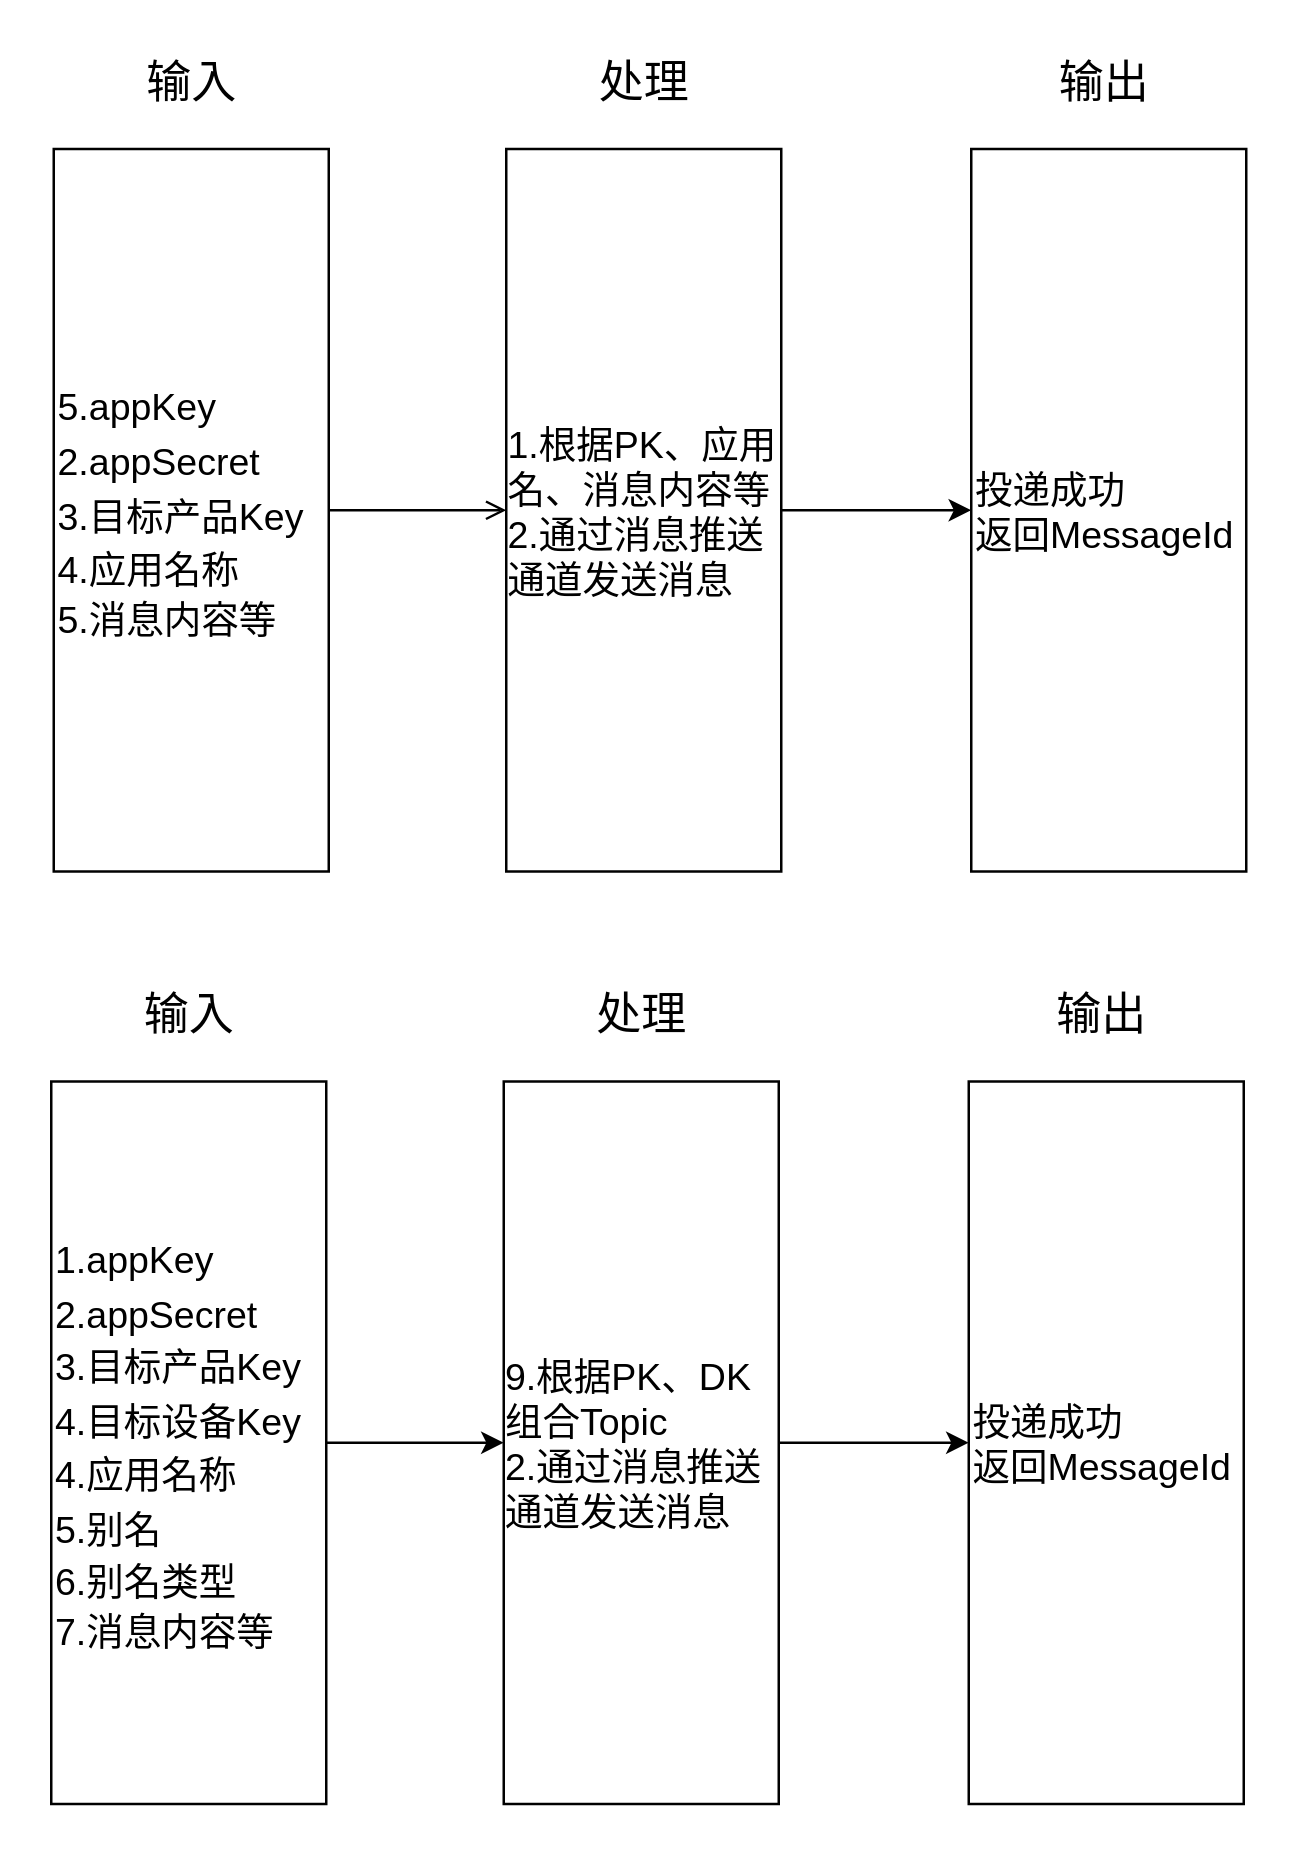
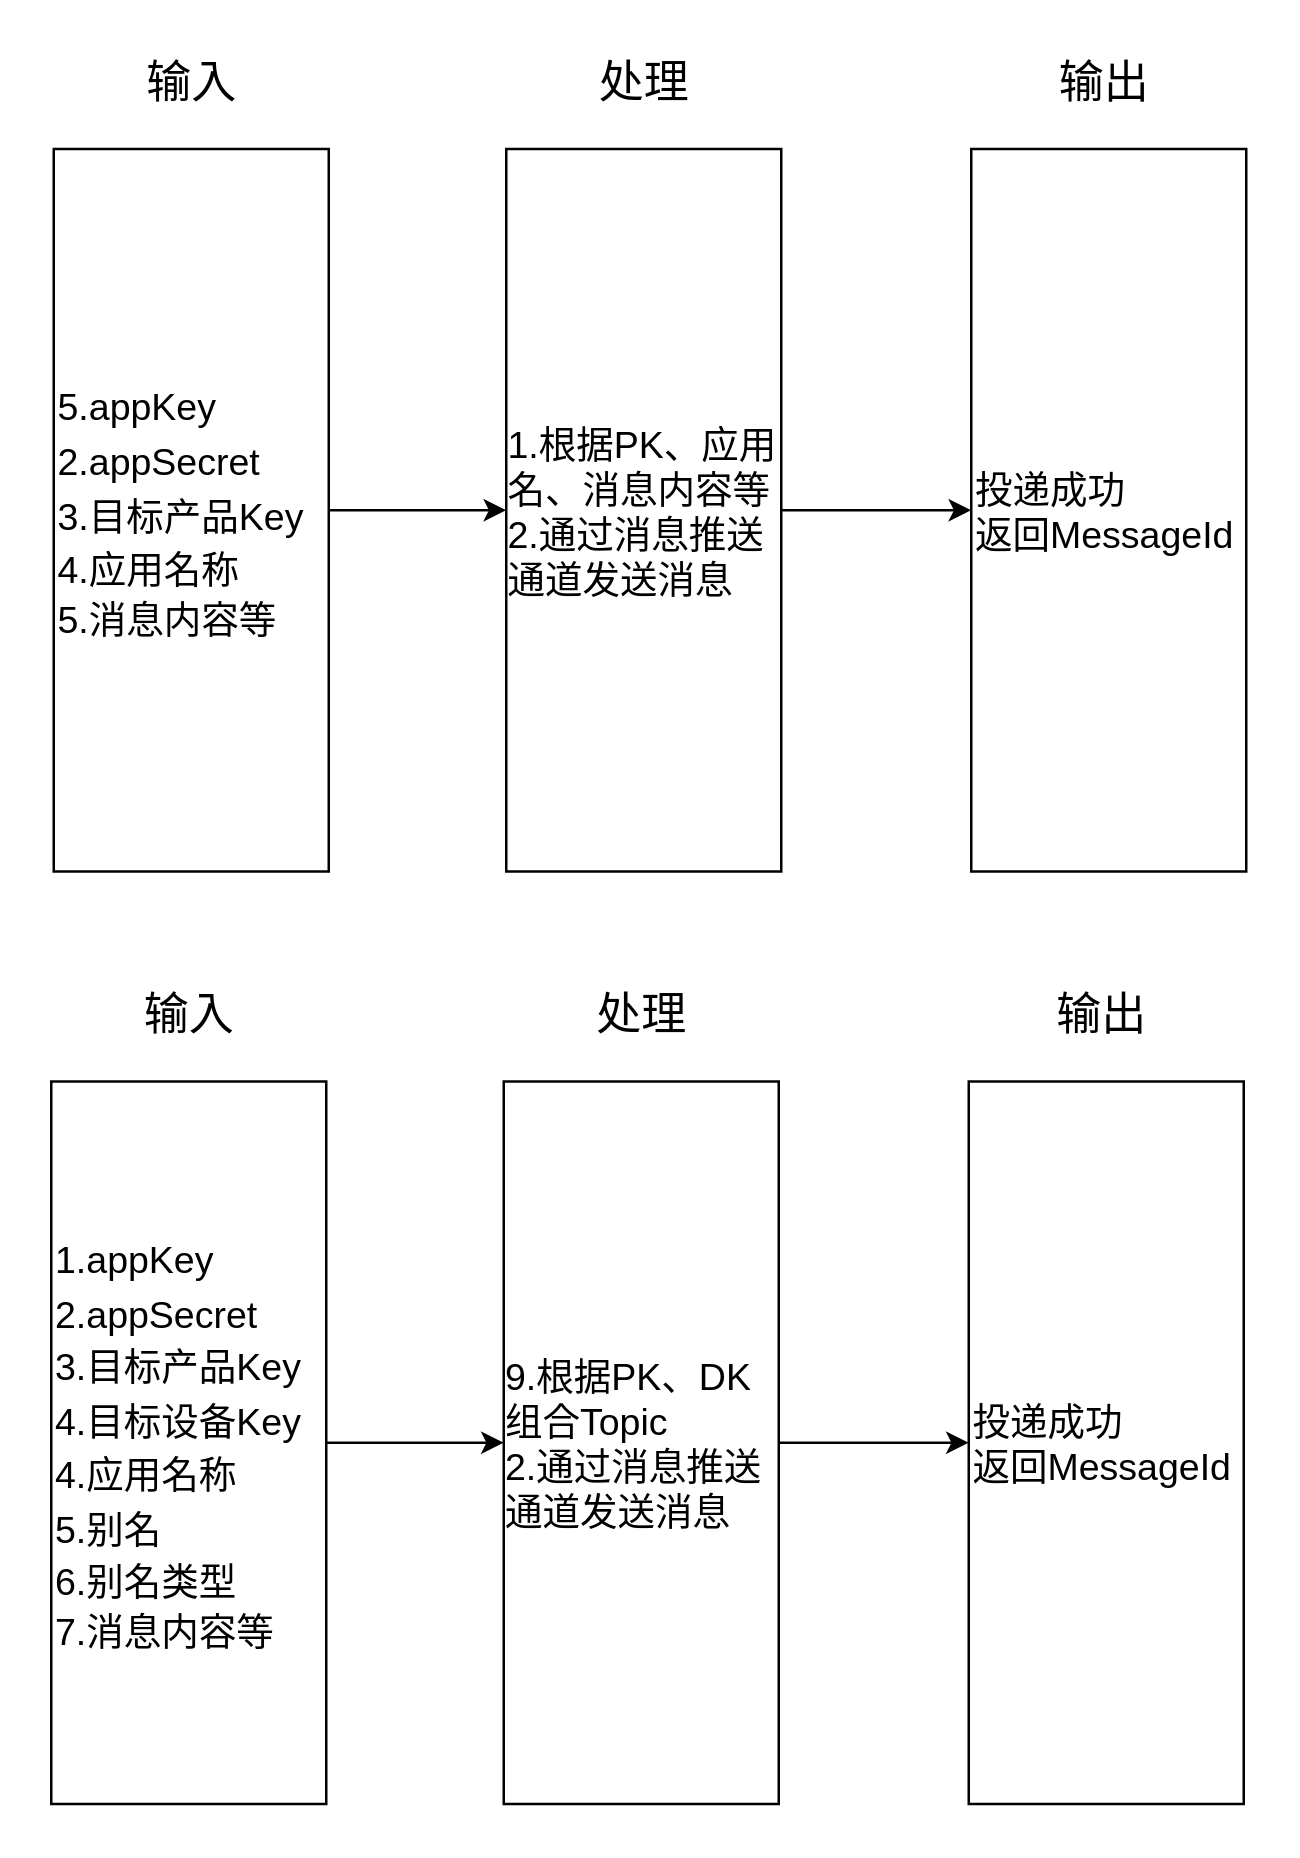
edge "5.appKey 2.appSecret 3.目标产品Key 4.应用名称 5.消息内容等" -> "1.根据PK、应用名、消息内容等 2.通过消息推送通道发送消息": arrowhead open -> classic
